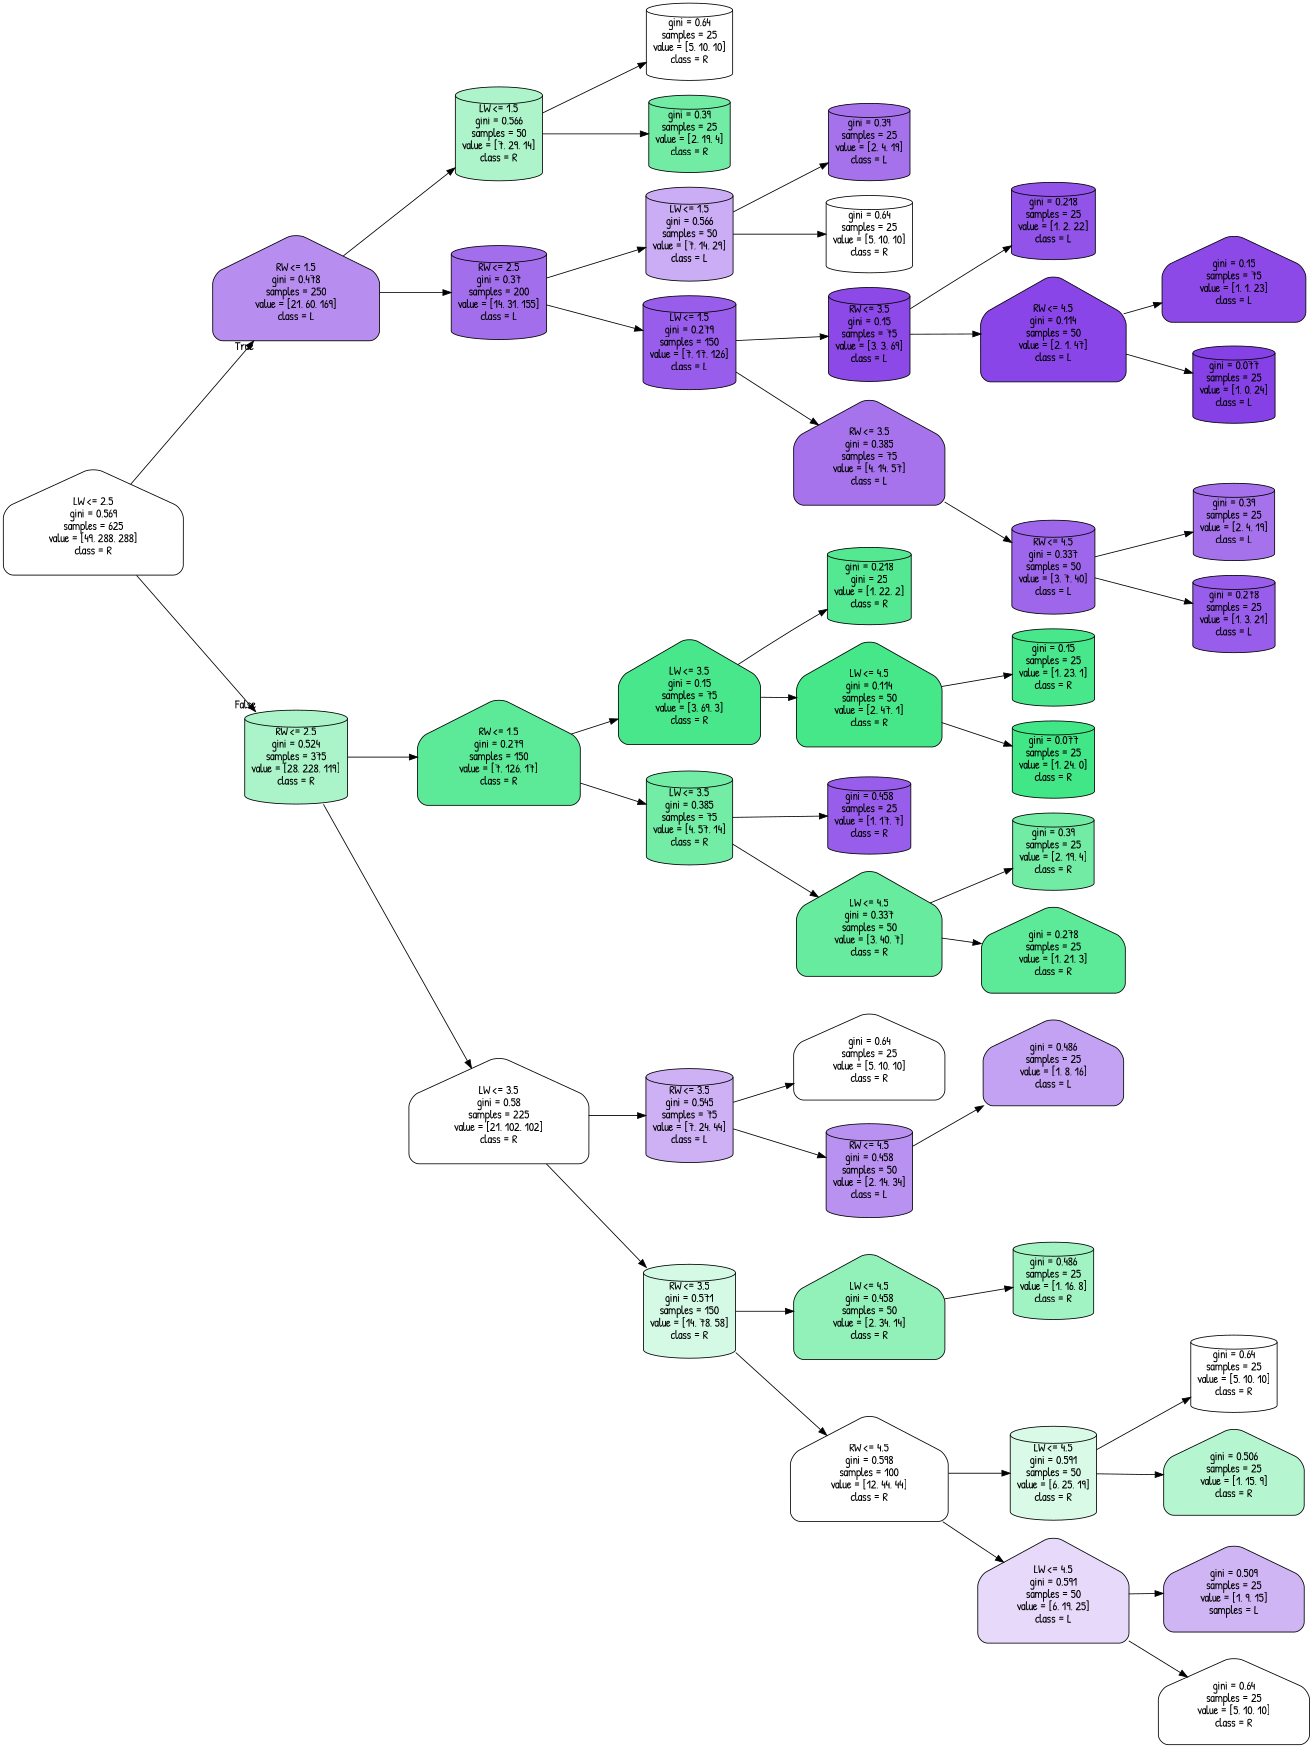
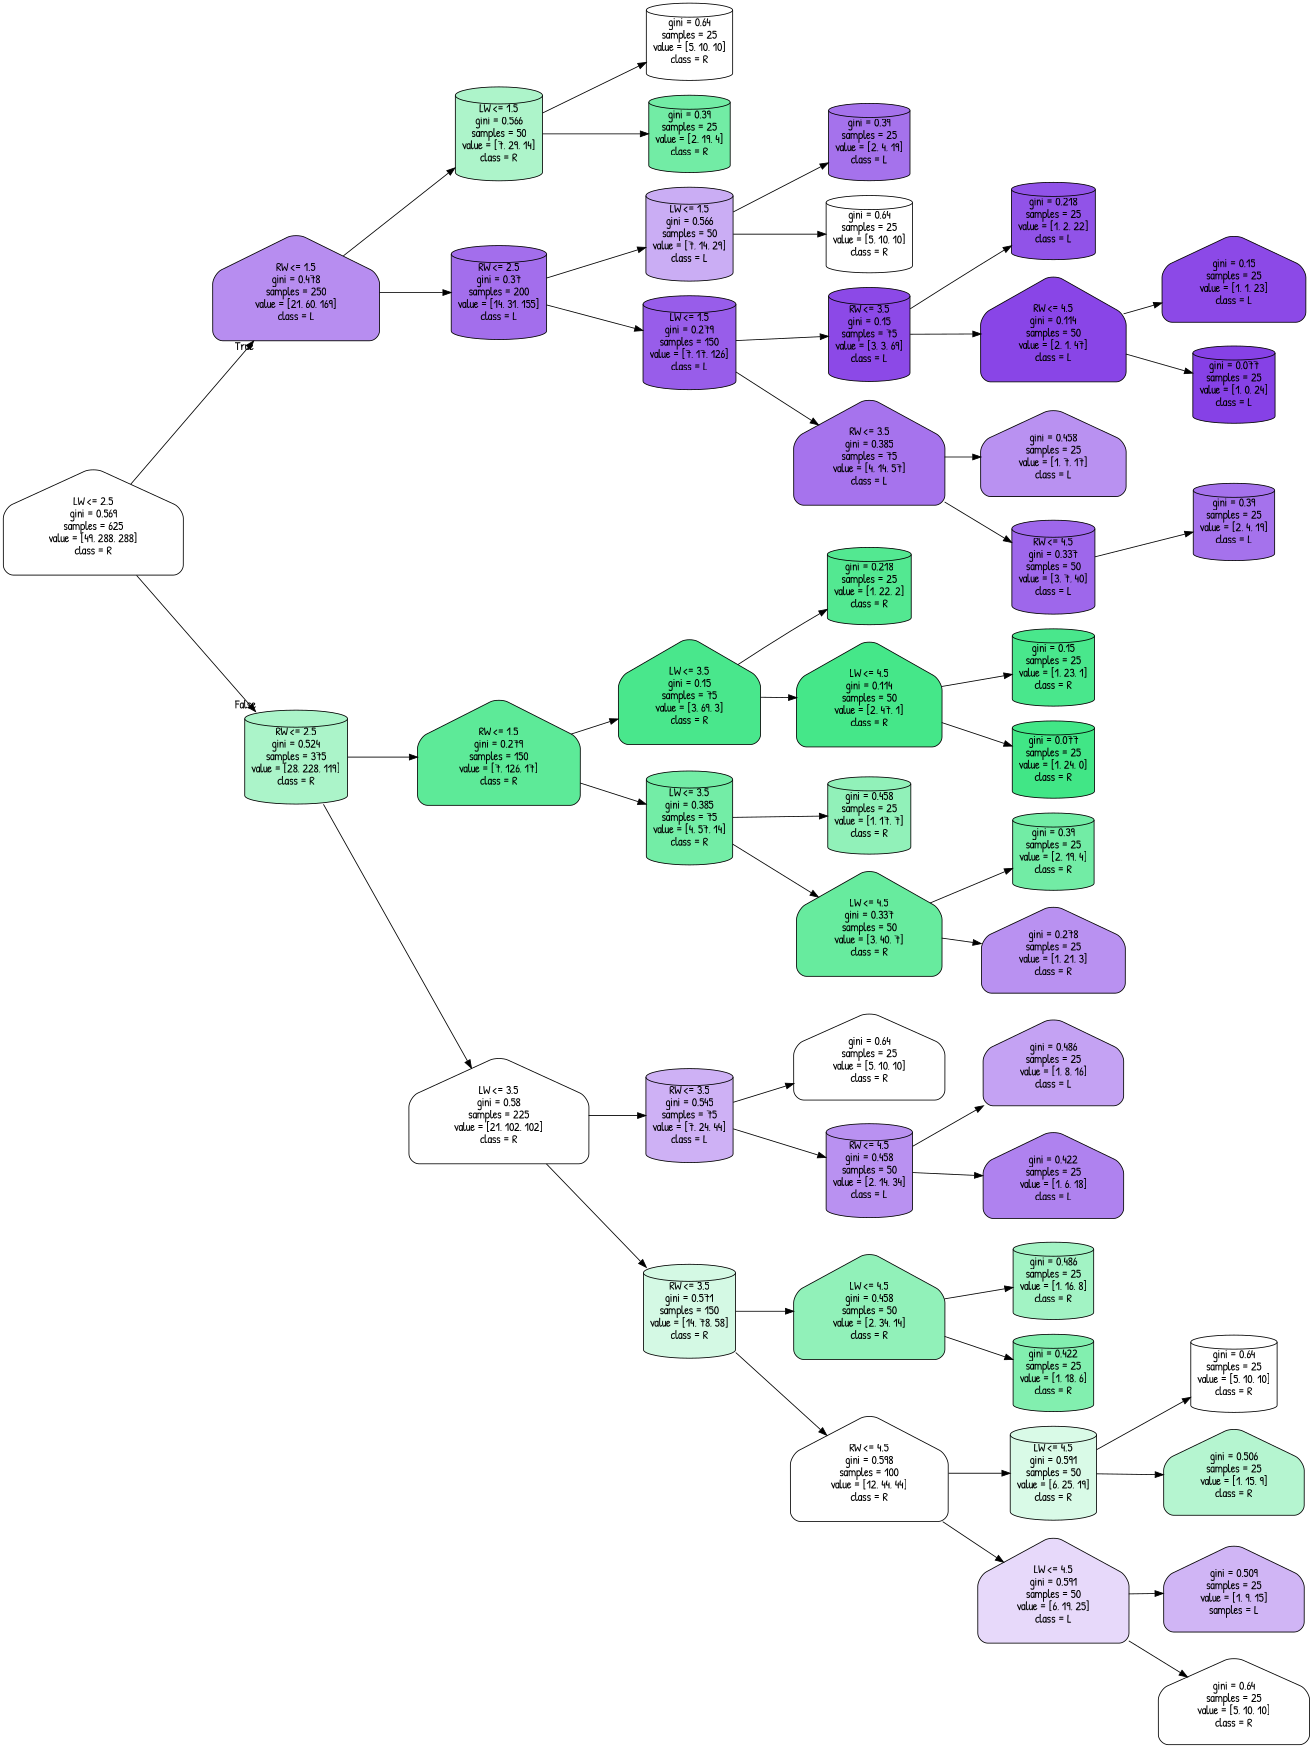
node "gini = 0.15 samples = 75 value = [1, 1, 23] class = L": label "gini = 0.15 samples = 75 value = [1, 1, 23] class = L" -> "gini = 0.15 samples = 25 value = [1, 1, 23] class = L"
node "gini = 0.458 samples = 25 value = [1, 7, 17] class = L": added
node "gini = 0.218 gini = 25 value = [1, 22, 2] class = R": label "gini = 0.218 gini = 25 value = [1, 22, 2] class = R" -> "gini = 0.218 samples = 25 value = [1, 22, 2] class = R"
node "gini = 0.278 samples = 25 value = [1, 3, 21] class = L": removed
node "gini = 0.458 samples = 25 value = [1, 17, 7] class = R": fillcolor #985dea -> #91f1b9
node "gini = 0.278 samples = 25 value = [1, 21, 3] class = R": fillcolor #5dea98 -> #b991f1
node "gini = 0.422 samples = 25 value = [1, 6, 18] class = L": added
node "gini = 0.422 samples = 25 value = [1, 18, 6] class = R": added
